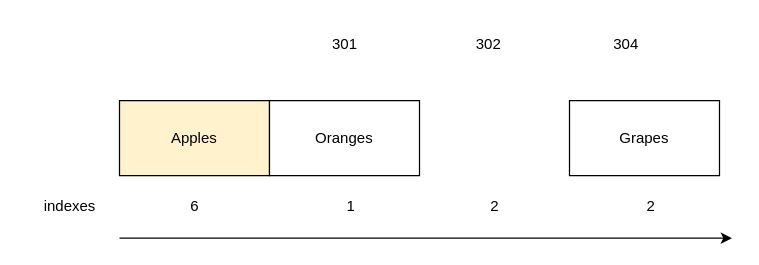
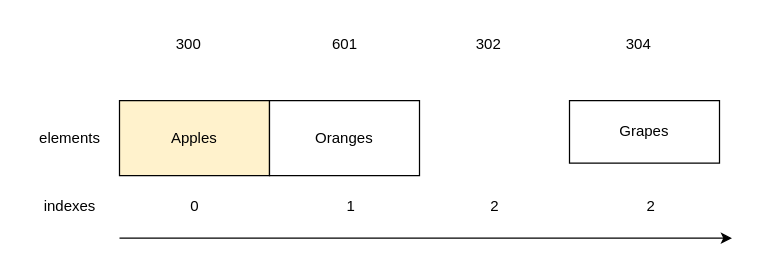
node "300": added
node "301": label "301" -> "601"
node "304": moved (626, 44) -> (638, 44)
node "elements": added
node "Grapes": size 150x75 -> 150x63
node "6": label "6" -> "0"
